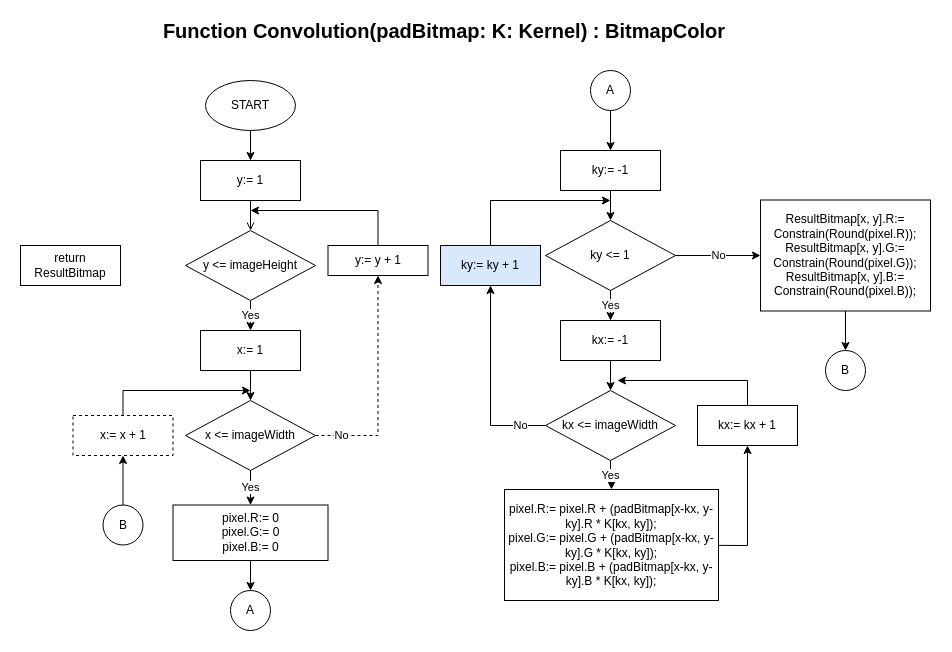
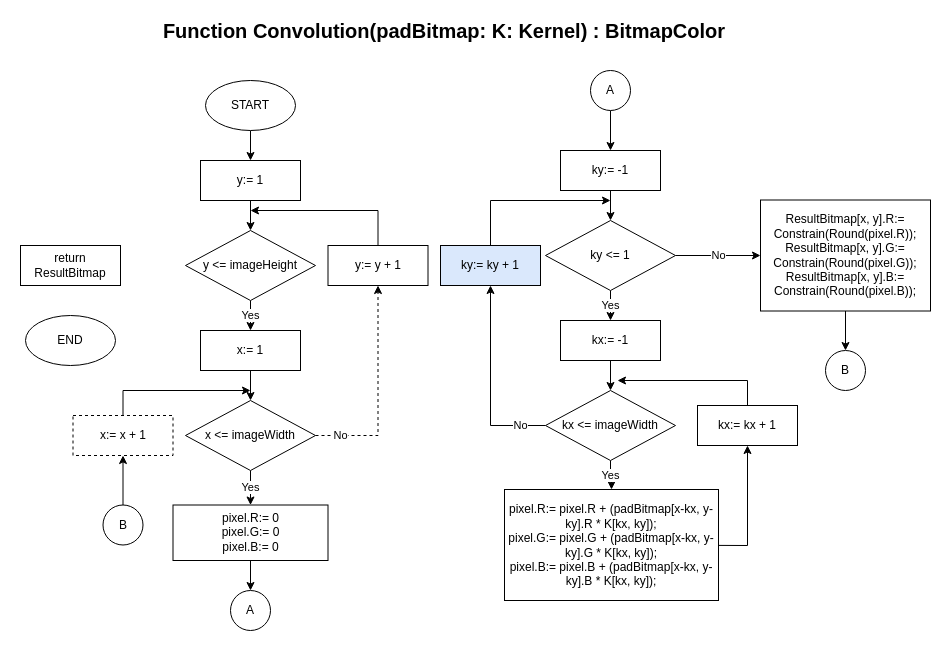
edge "y:= 1" -> "y <= imageHeight": arrowhead open -> classic
node "y:= y + 1": size 100x30 -> 100x40
node "END": added
